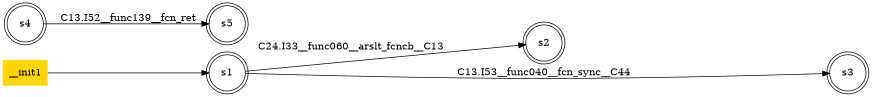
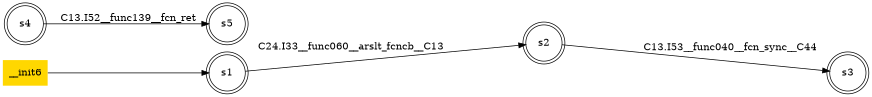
node "__init1": label "__init1" -> "__init6"
edge "s1" -> "s3": now "s2" -> "s3"
